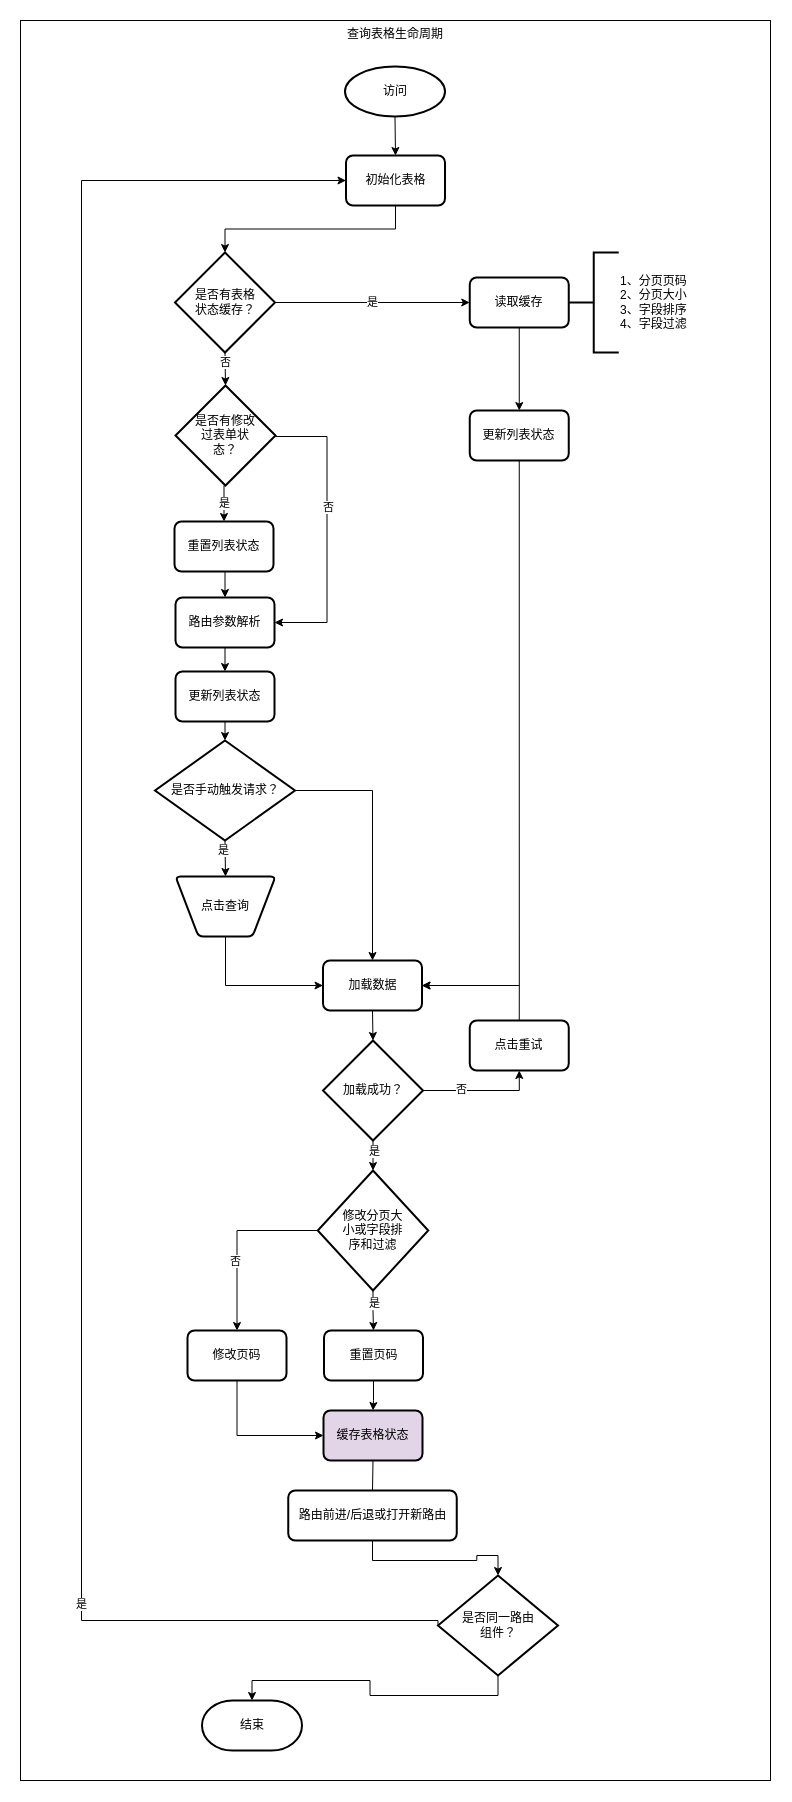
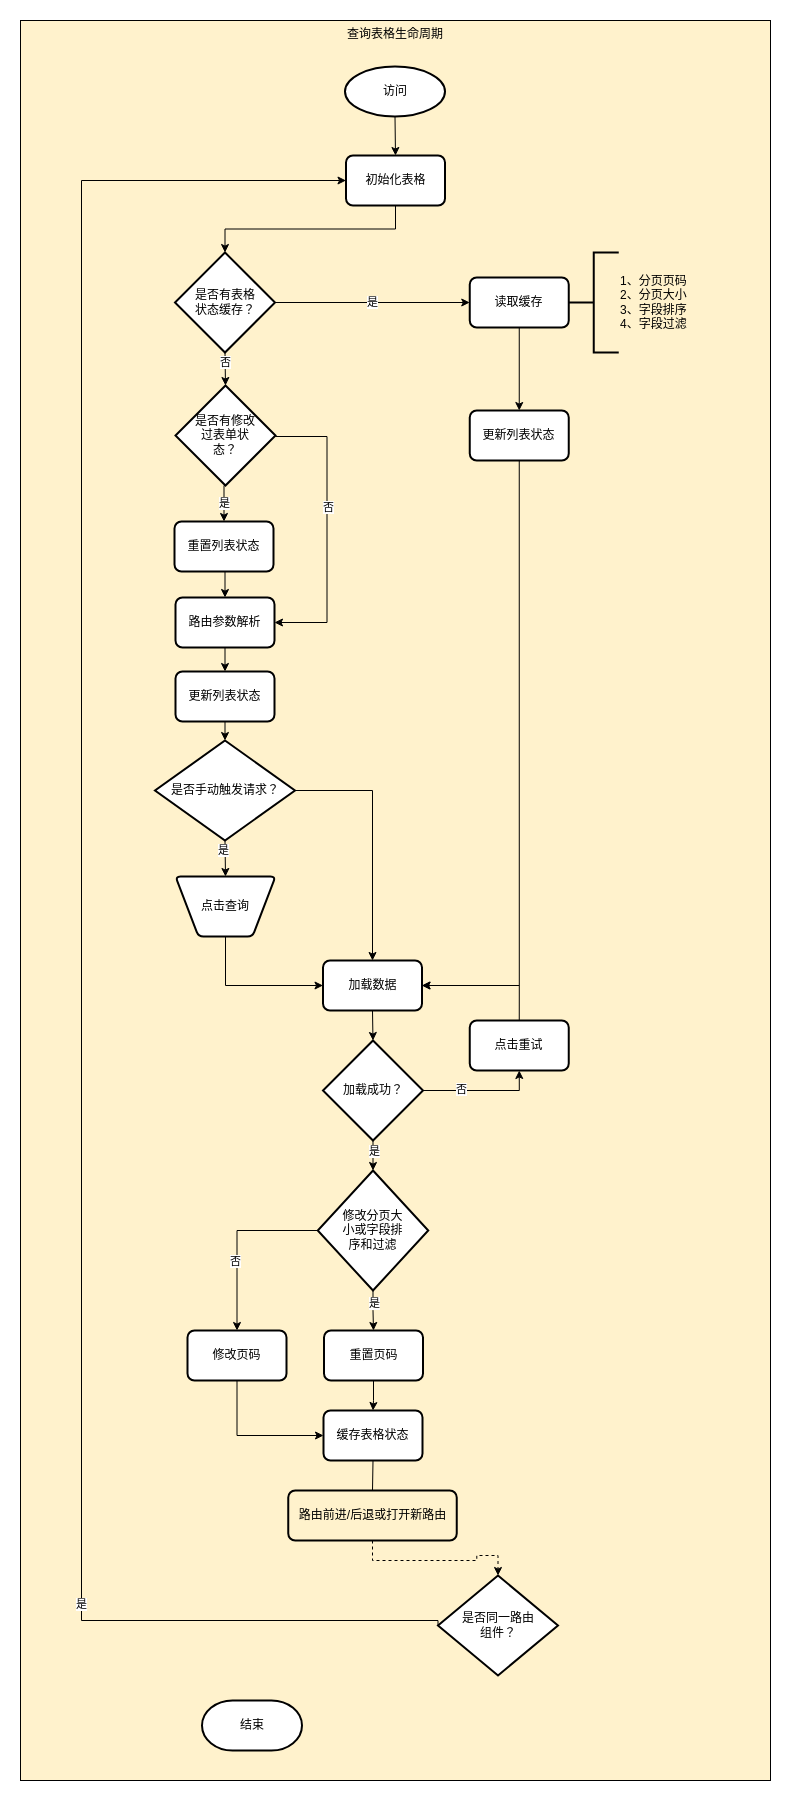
node "查询表格生命周期": fillcolor #ffffff -> #fff2cc
node "缓存表格状态": fillcolor #e1d5e7 -> #ffffff
node "路由前进/后退或打开新路由": fillcolor #ffffff -> #fff2cc
edge "路由前进/后退或打开新路由" -> "是否同一路由组件？": style solid -> dashed
edge "是否同一路由组件？" -> "结束": removed
